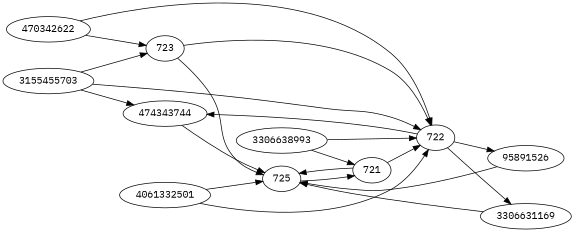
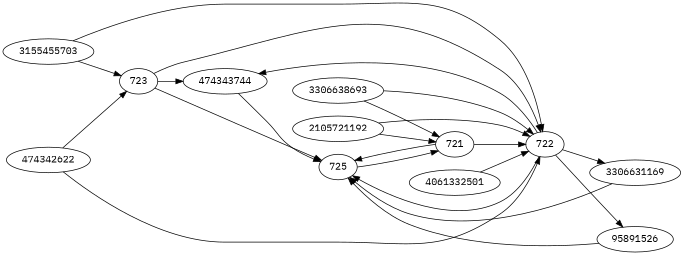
node "470342622": label "470342622" -> "474342622"
edge "3155455703" -> "474343744": now "723" -> "474343744"
node "2105721192": added
node "3306638993": label "3306638993" -> "3306638693"
edge "4061332501" -> "725": now "722" -> "725"
